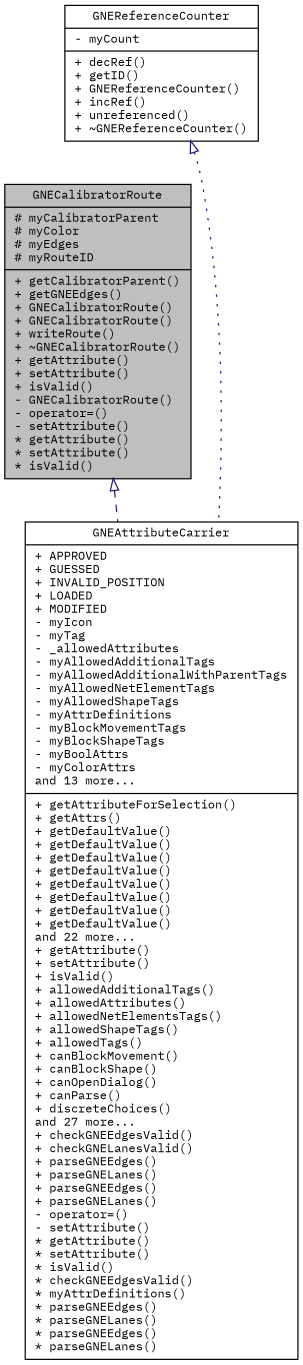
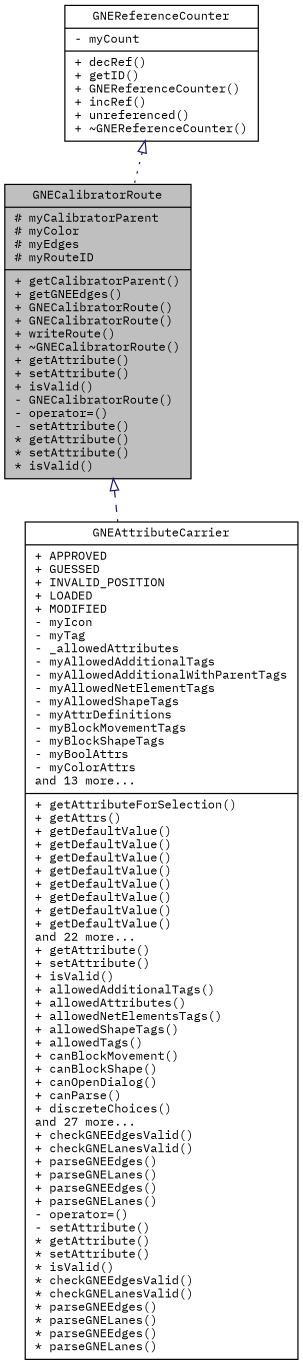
edge "GNEAttributeCarrier" -> "GNEReferenceCounter": now "GNECalibratorRoute" -> "GNEReferenceCounter"
node "GNEAttributeCarrier": text "* myAttrDefinitions()" -> "* checkGNELanesValid()"
